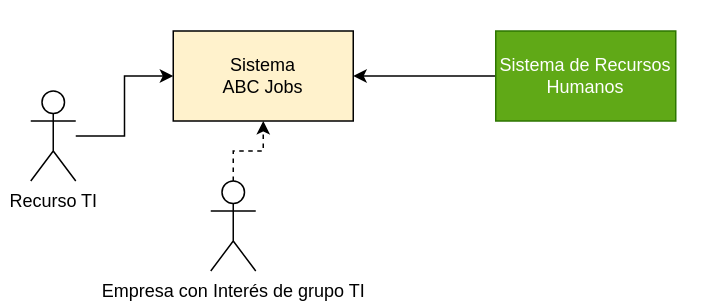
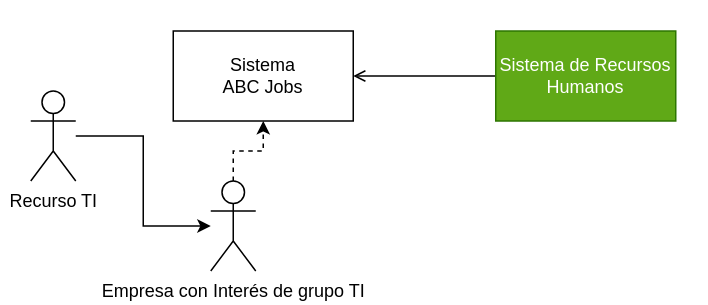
node "Sistema ABC Jobs": fillcolor #fff2cc -> #ffffff
edge "Sistema de Recursos Humanos" -> "Sistema ABC Jobs": arrowhead classic -> open
edge "Recurso TI" -> "Sistema ABC Jobs": now "Recurso TI" -> "Empresa con Interés de grupo TI"
